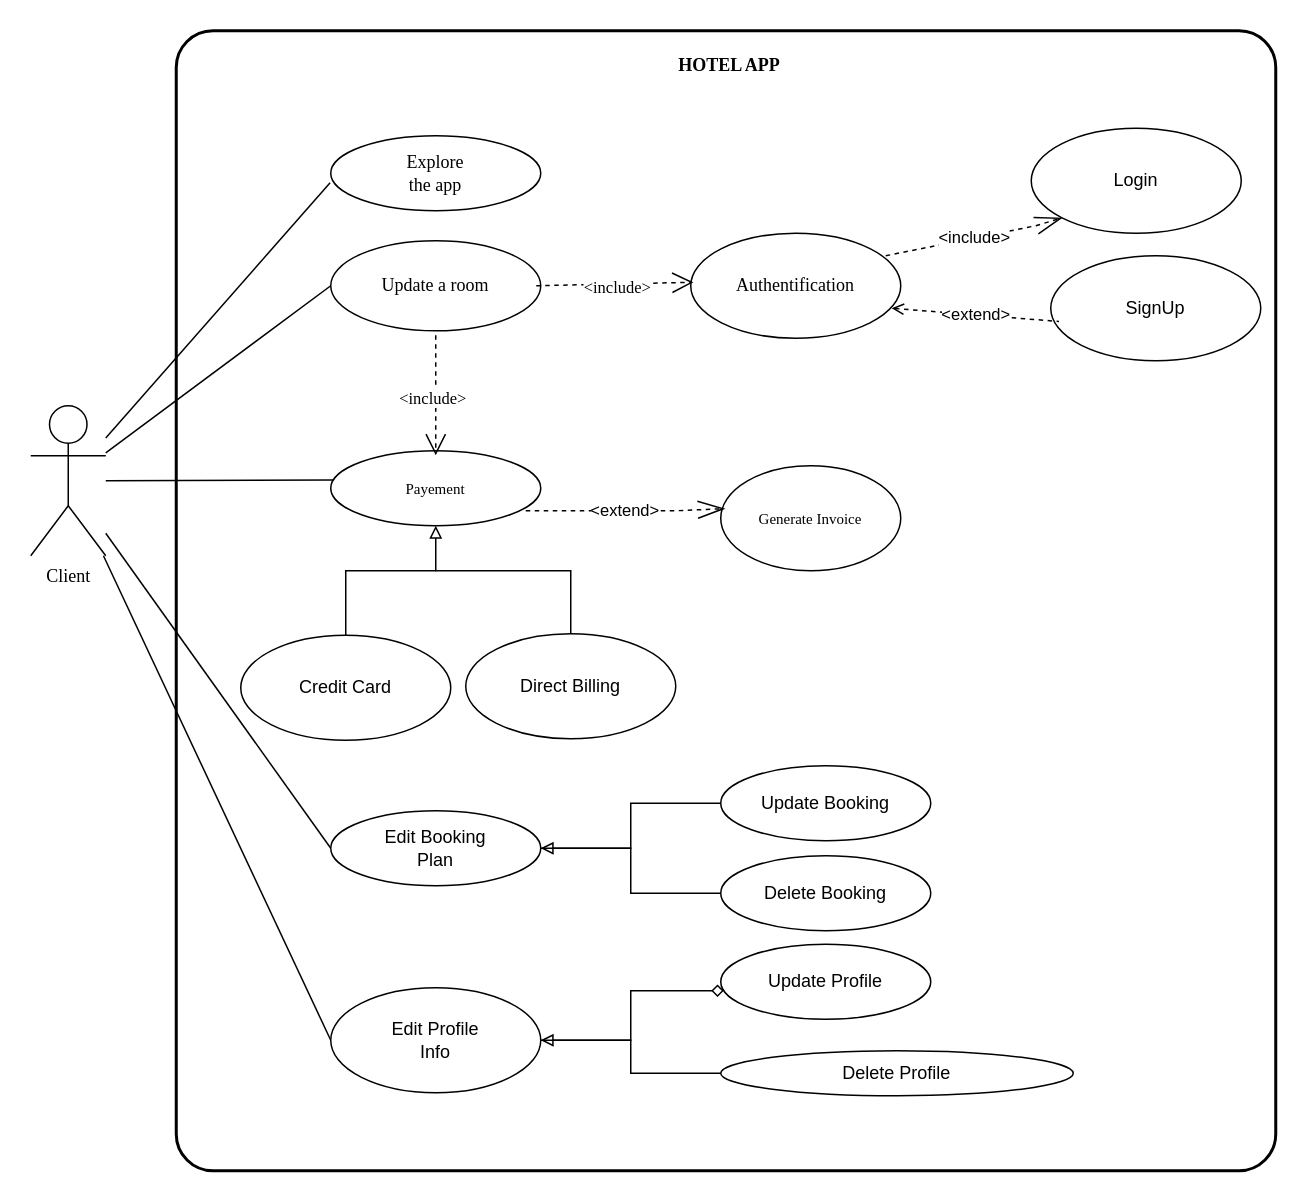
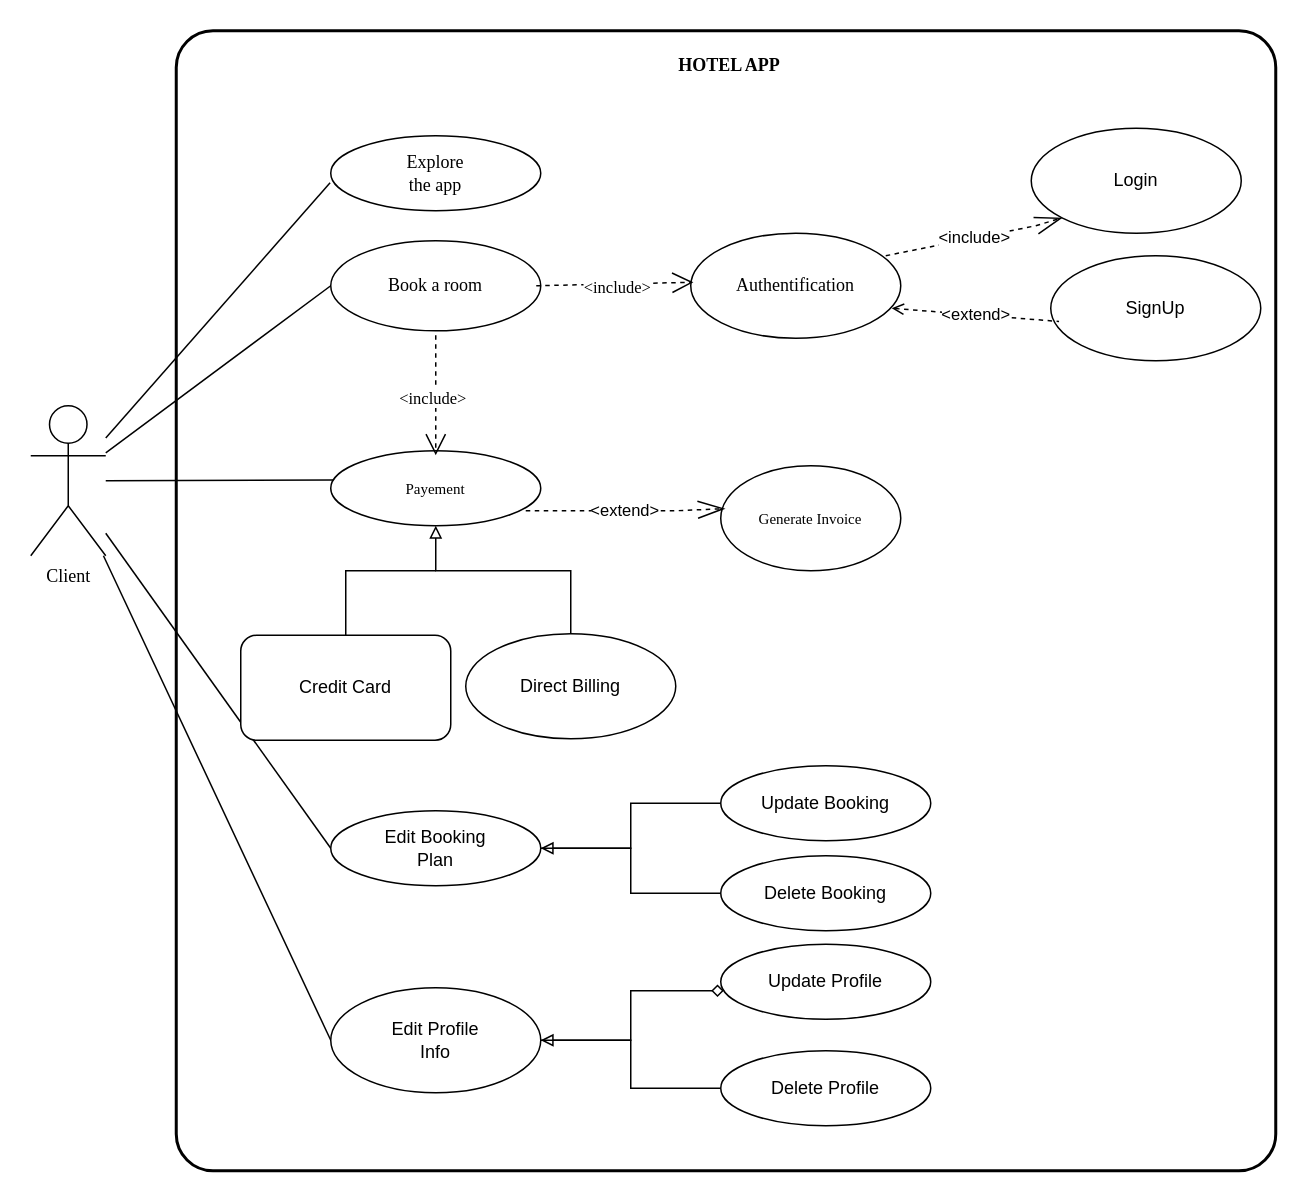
node "Update a room": label "Update a room" -> "Book a room"
node "Credit Card": shape ellipse -> rounded rectangle
node "Delete Profile": size 353x45 -> 210x75
